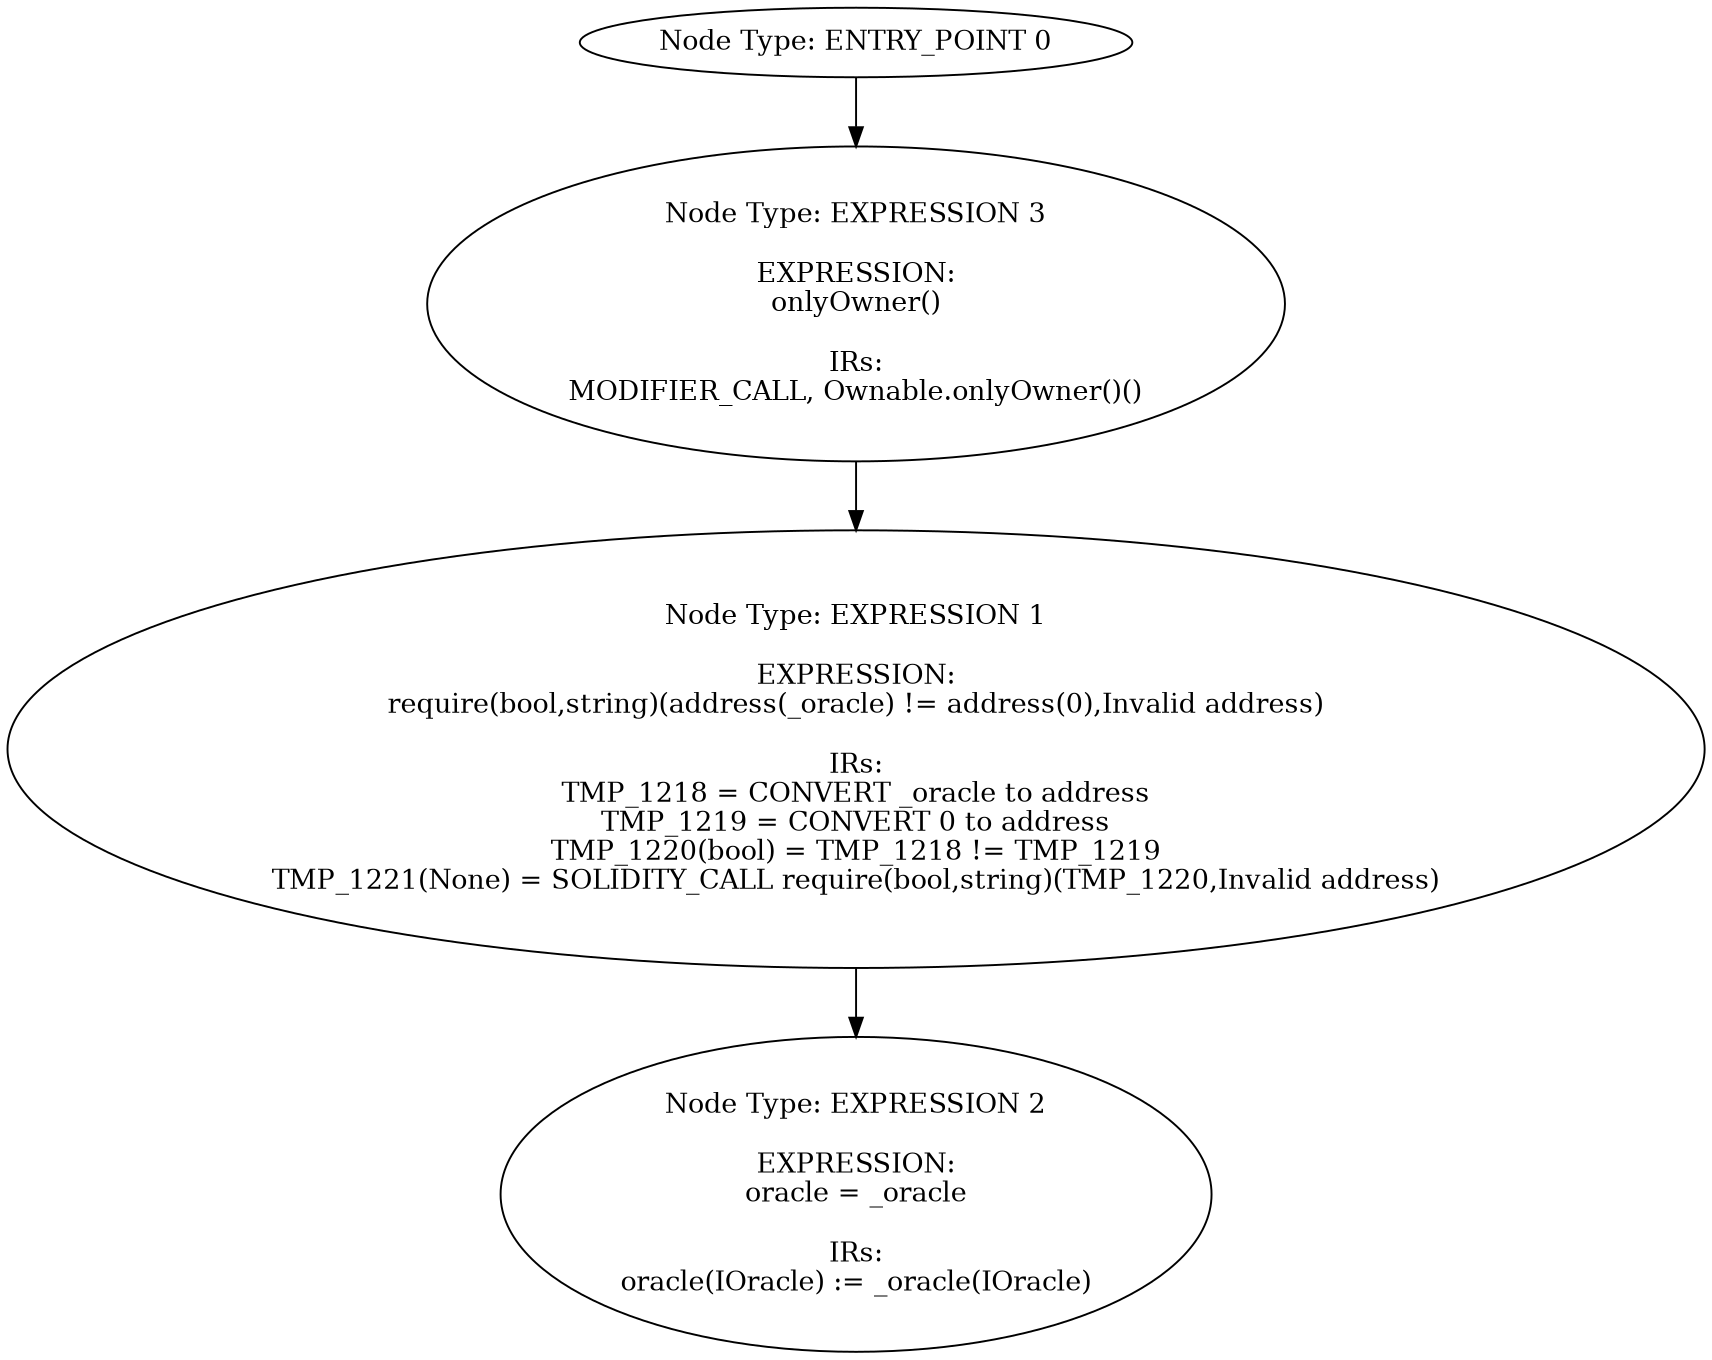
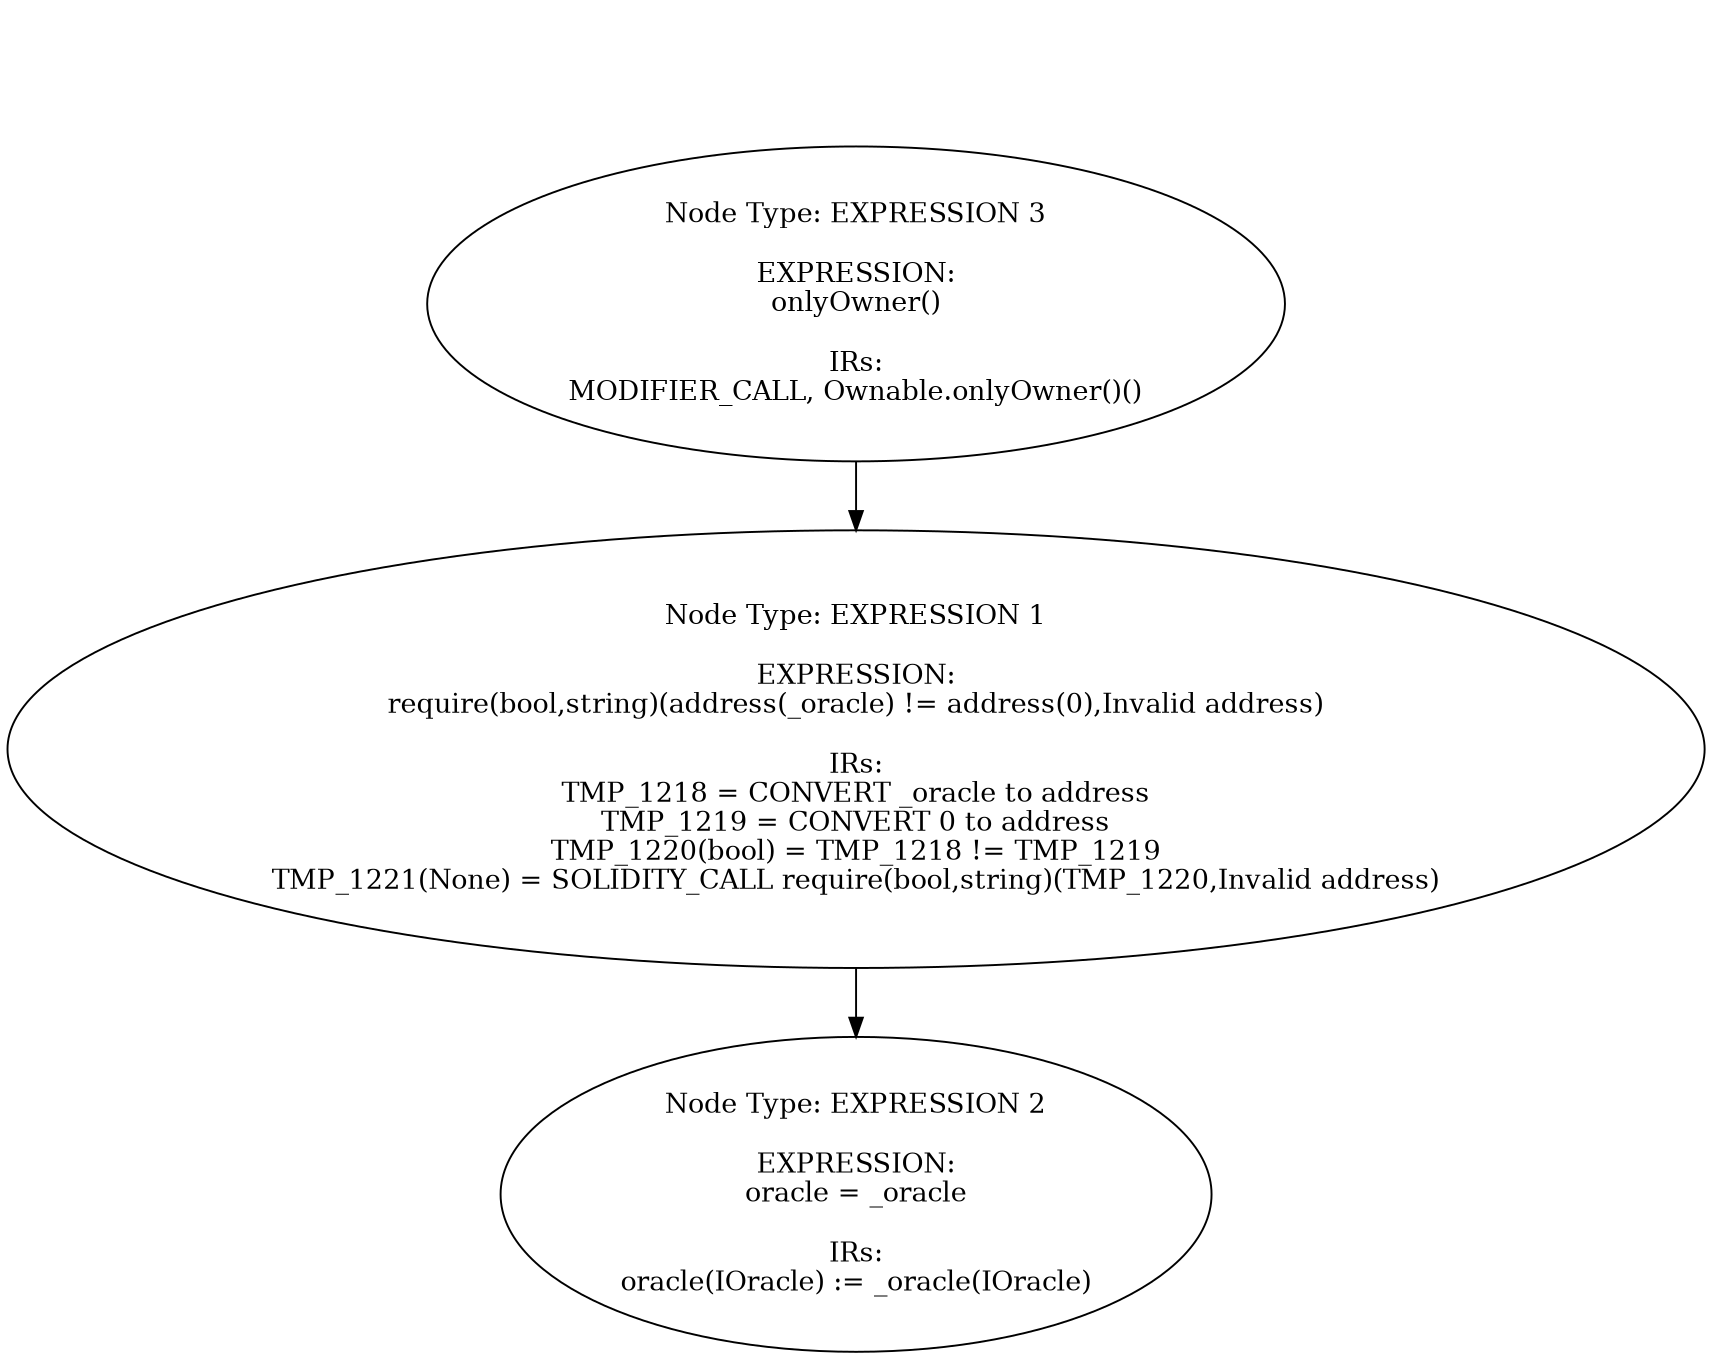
node "Node Type: ENTRY_POINT 0": removed
